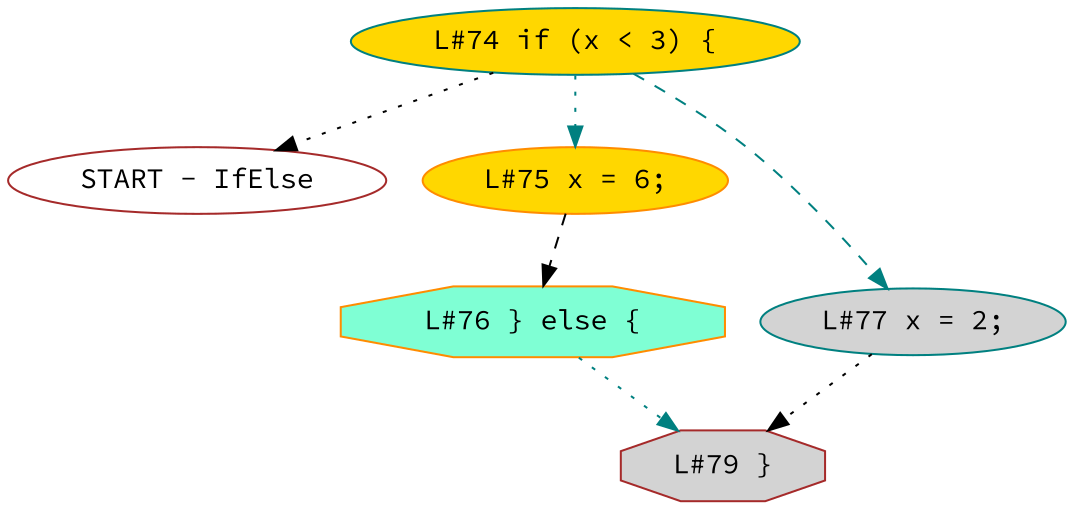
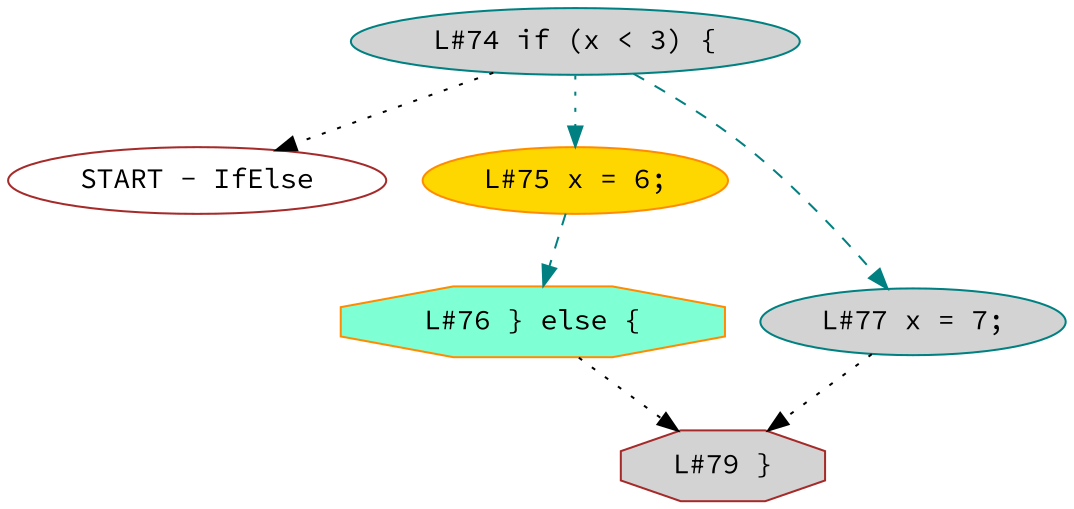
node "L#74 if (x < 3) {": fillcolor gold -> lightgrey
edge "L#75 x = 6;" -> "L#76 } else {": color black -> teal
node "L#77 x = 2;": label "L#77 x = 2;" -> "L#77 x = 7;"
edge "L#76 } else {" -> "L#79 }": color teal -> black
